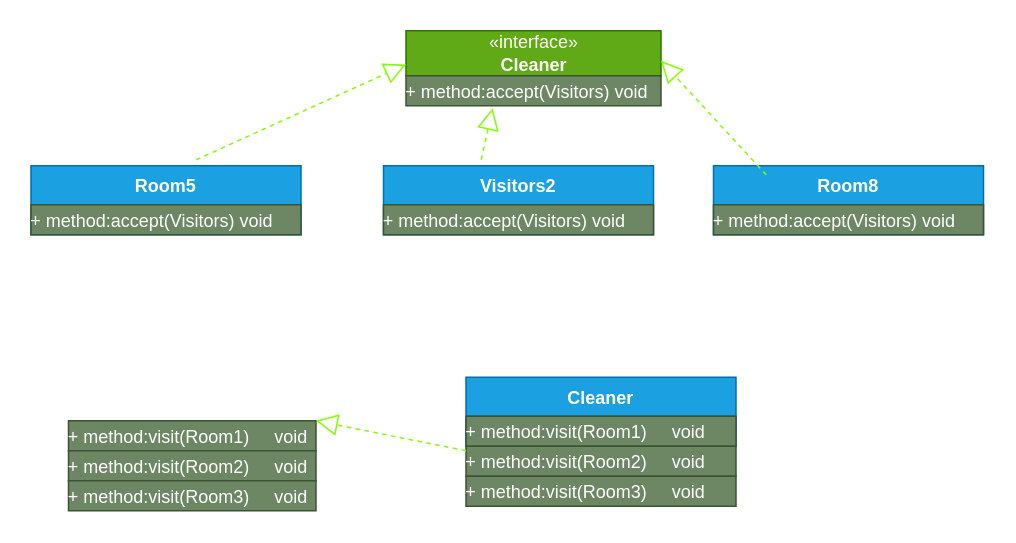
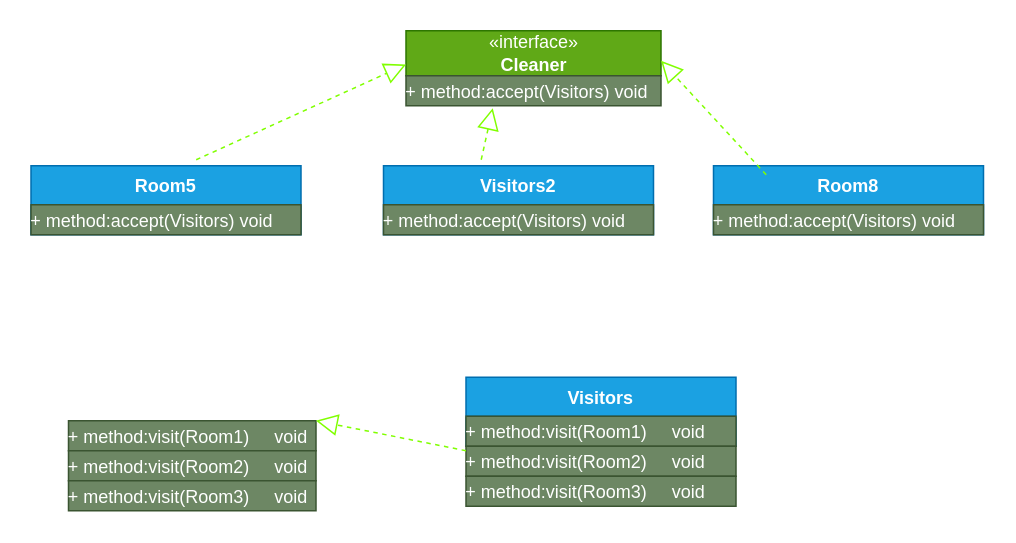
node "Cleaner": label "Cleaner" -> "Visitors"
